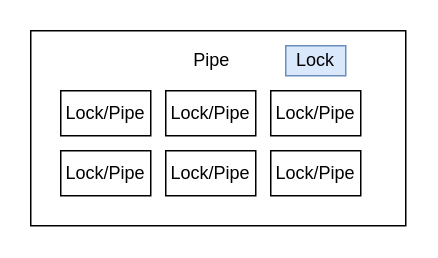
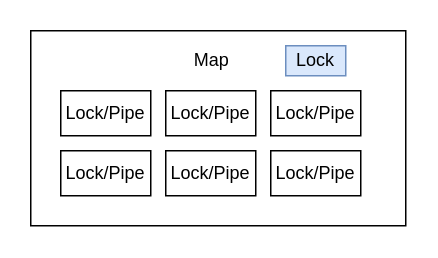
node "Pipe": label "Pipe" -> "Map"
